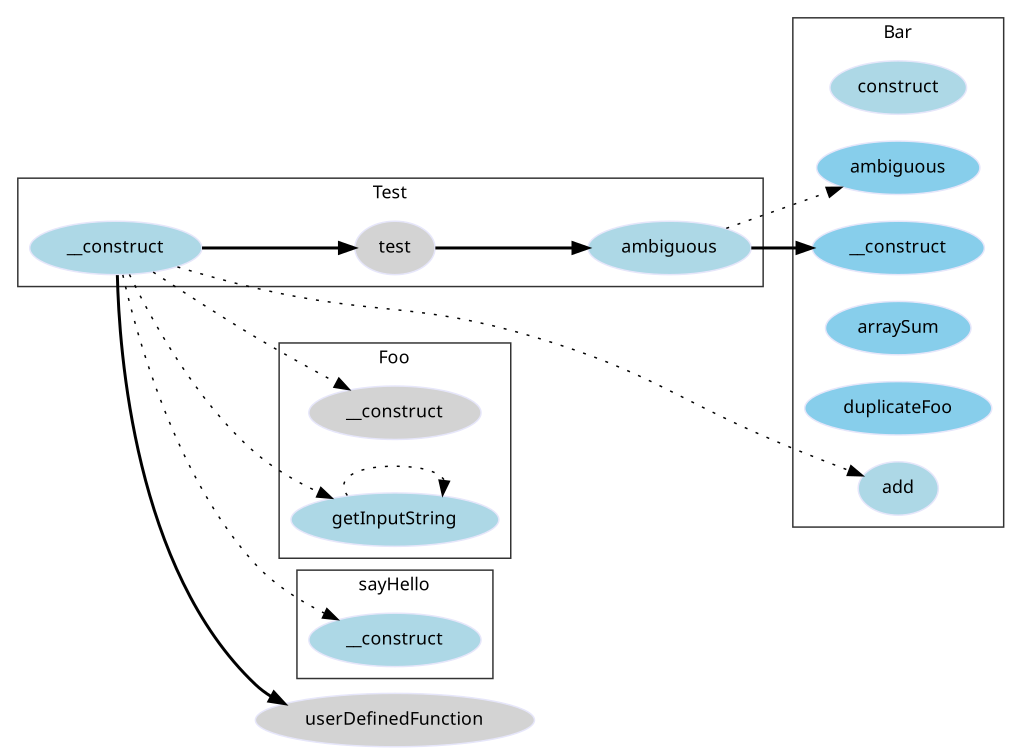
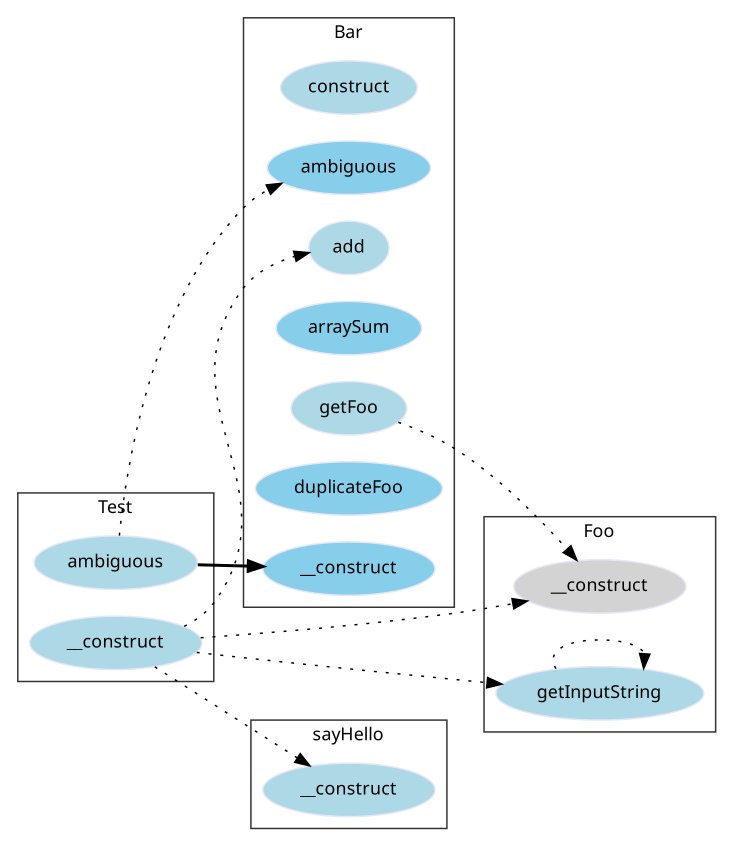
node "test": removed
node "getFoo": added
node "userDefinedFunction": removed
